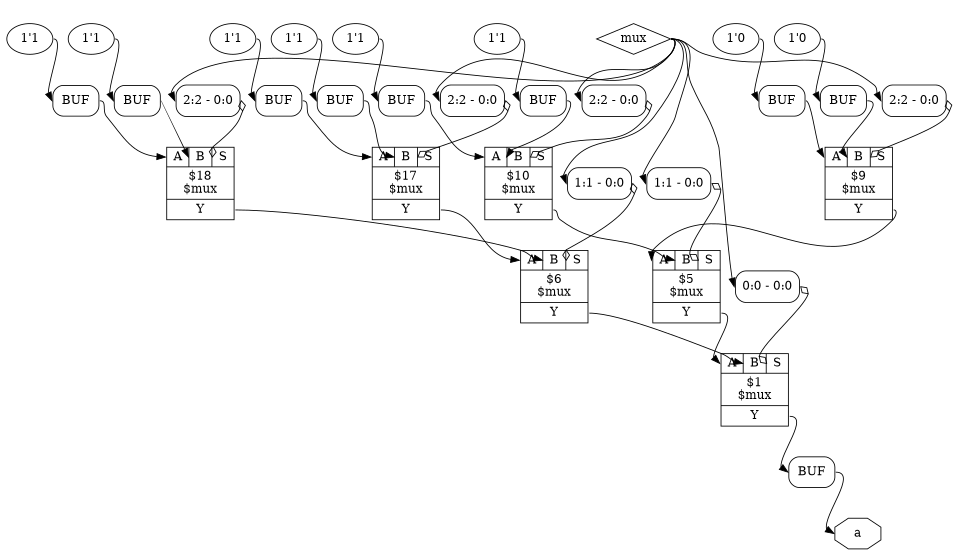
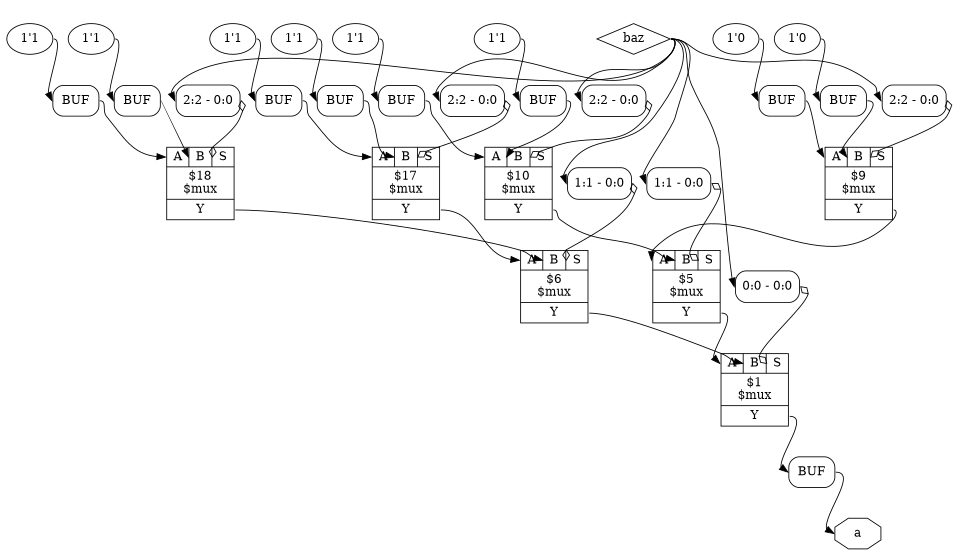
node "mux": label "mux" -> "baz"
